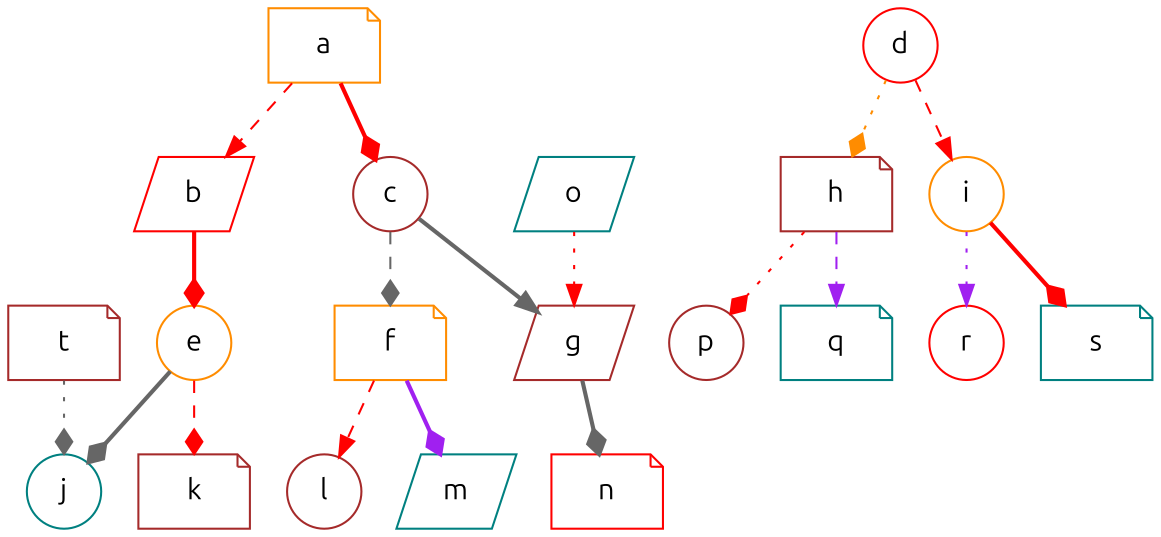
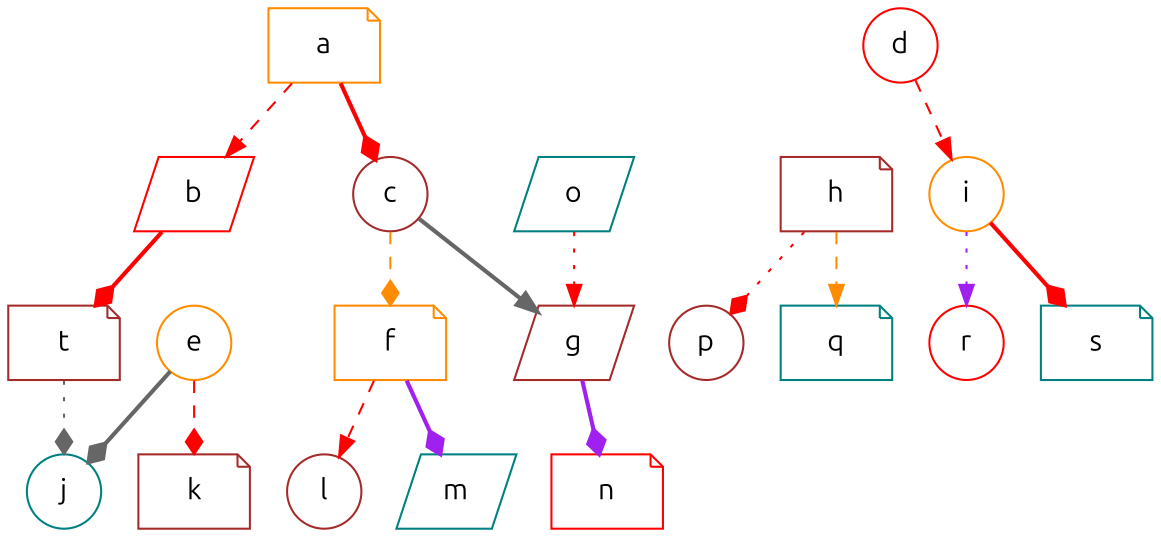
edge "d" -> "h": removed
edge "b" -> "e": now "b" -> "t"
edge "c" -> "f": color gray40 -> darkorange
edge "h" -> "q": color purple -> darkorange
edge "g" -> "n": color gray40 -> purple
